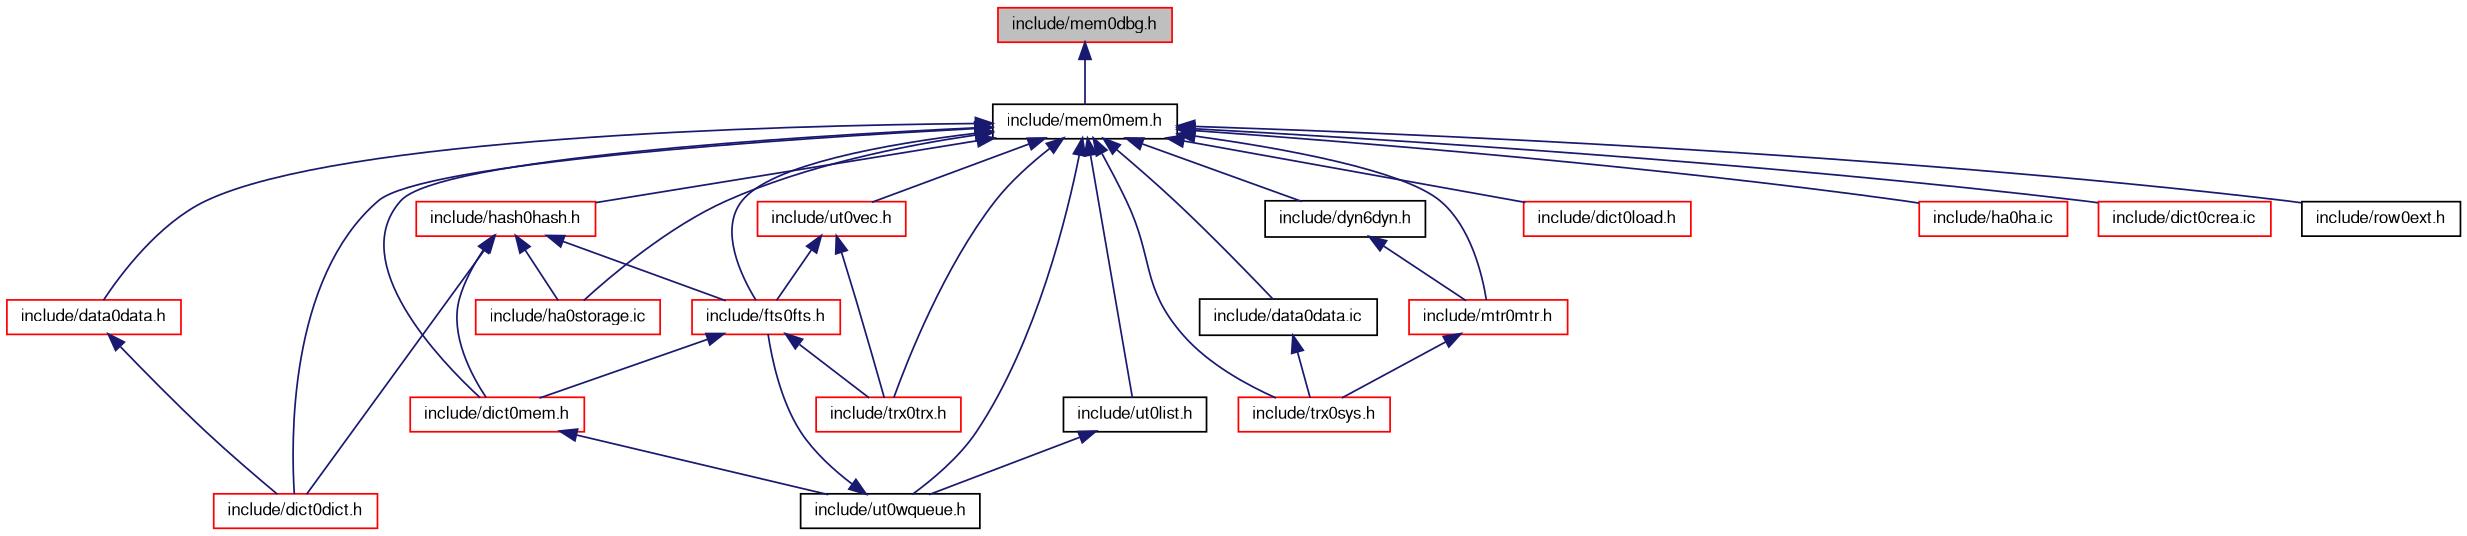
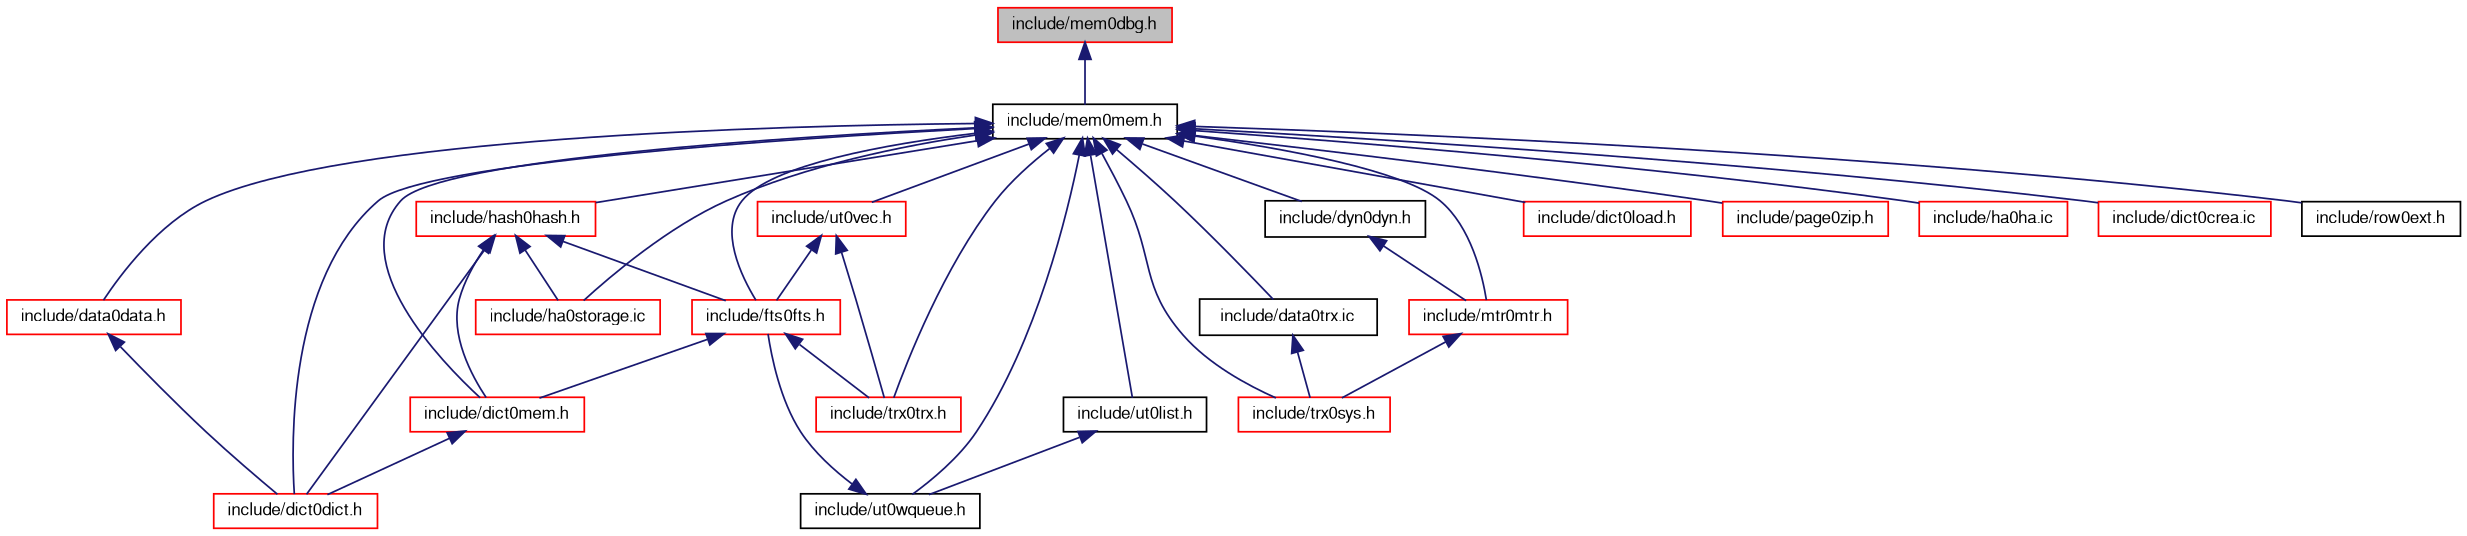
node "include/dyn6dyn.h": label "include/dyn6dyn.h" -> "include/dyn0dyn.h"
node "include/page0zip.h": added
node "include/data0data.ic": label "include/data0data.ic" -> "include/data0trx.ic"
edge "include/ut0wqueue.h" -> "include/dict0mem.h": now "include/dict0dict.h" -> "include/dict0mem.h"
